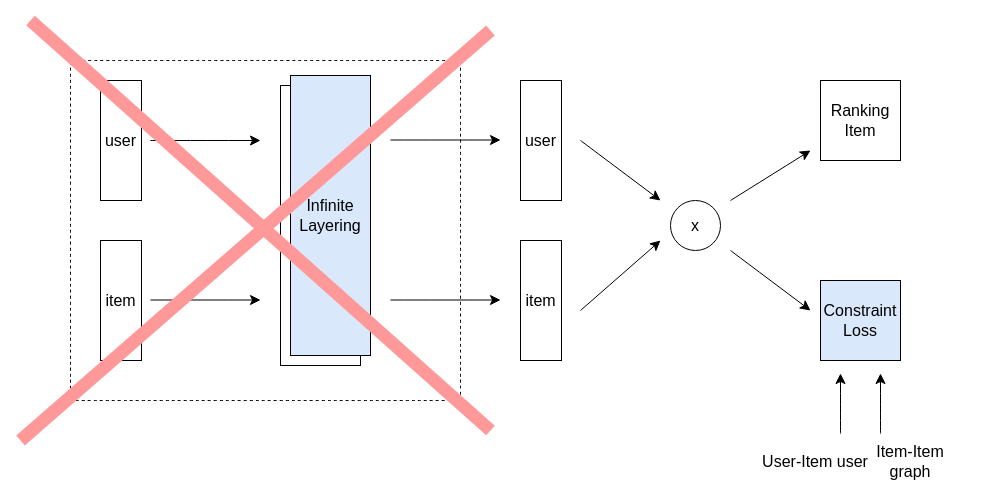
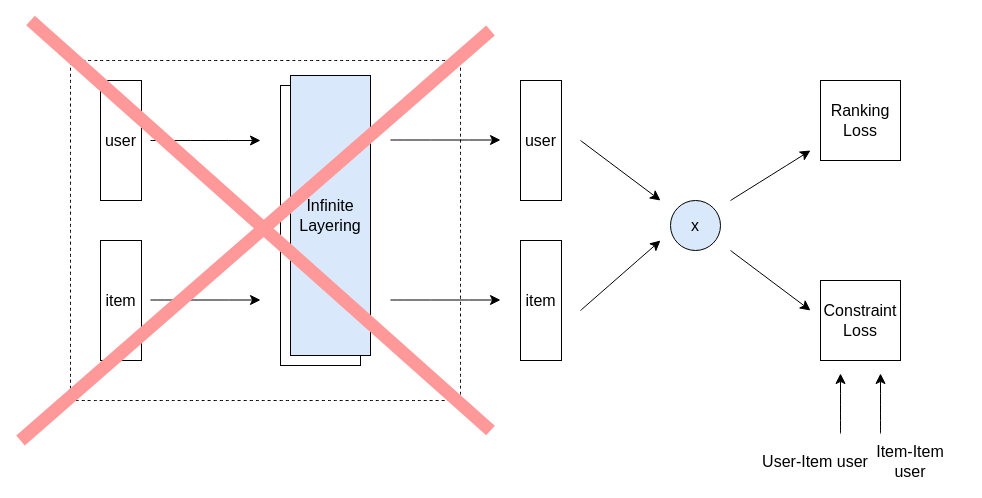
node "Ranking Item": label "Ranking Item" -> "Ranking Loss"
node "x": fillcolor #ffffff -> #dae8fc
node "Constraint Loss": fillcolor #dae8fc -> #ffffff
node "Item-Item graph": label "Item-Item graph" -> "Item-Item user"
